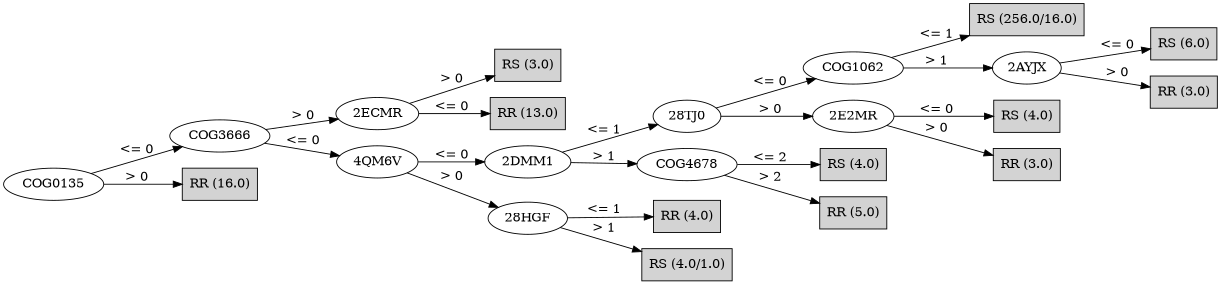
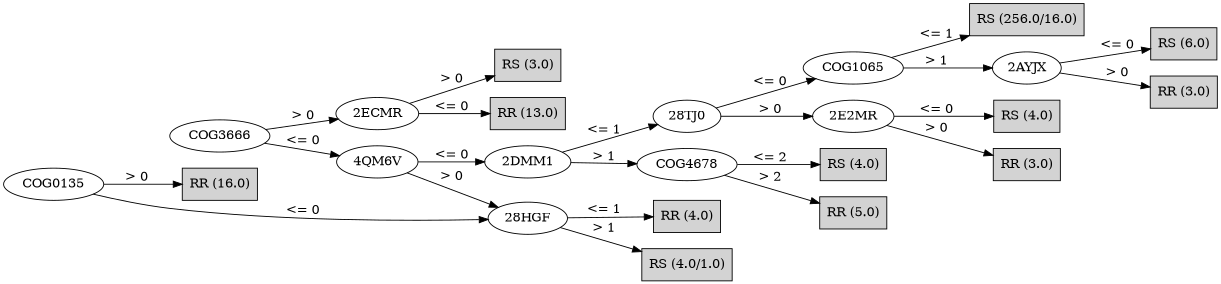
node "COG1062": label "COG1062" -> "COG1065"
edge "COG0135" -> "COG3666": now "COG0135" -> "28HGF"
